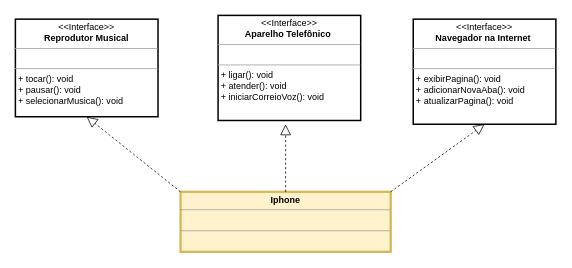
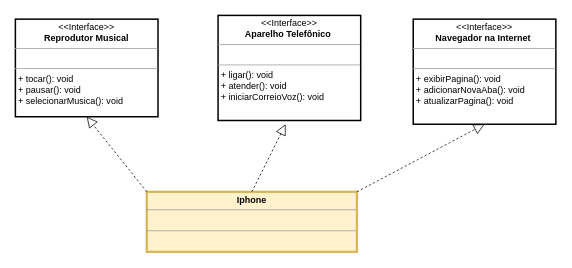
node "Iphone": moved (285, 222) -> (252, 222)
